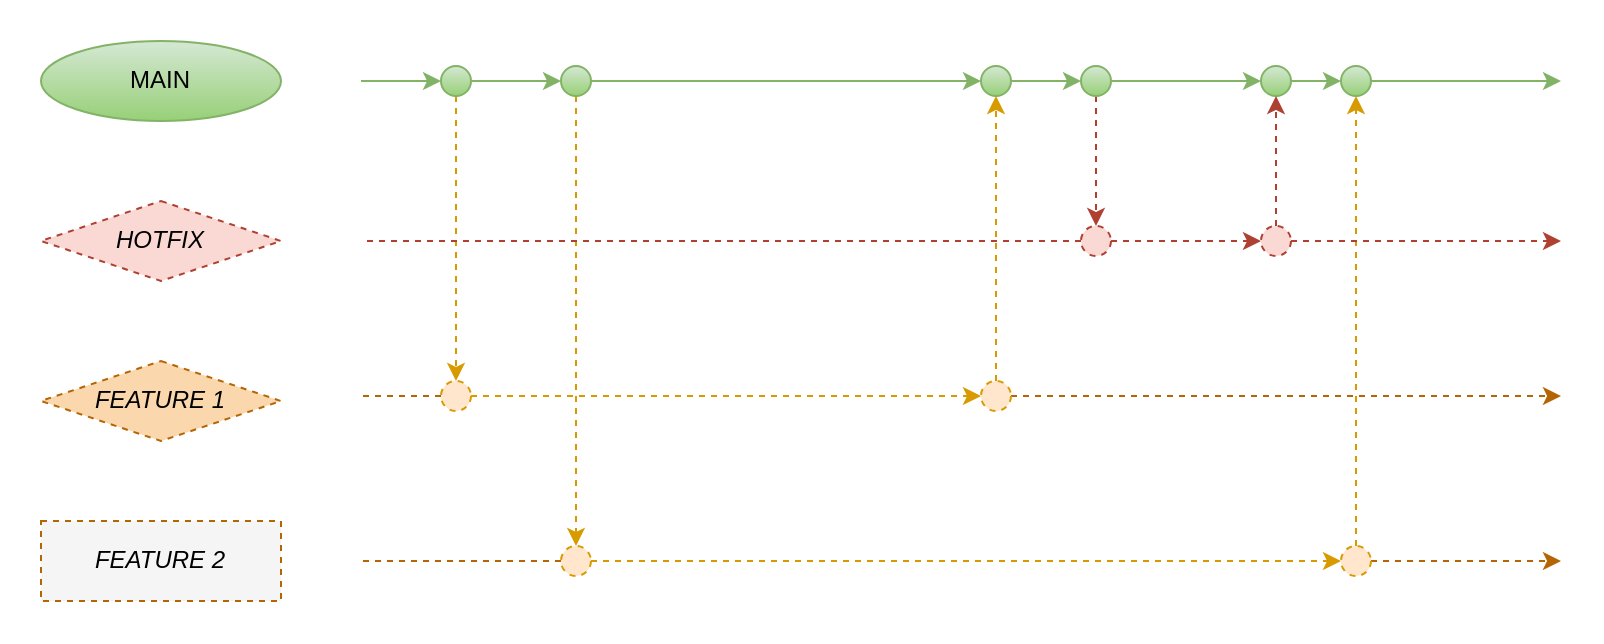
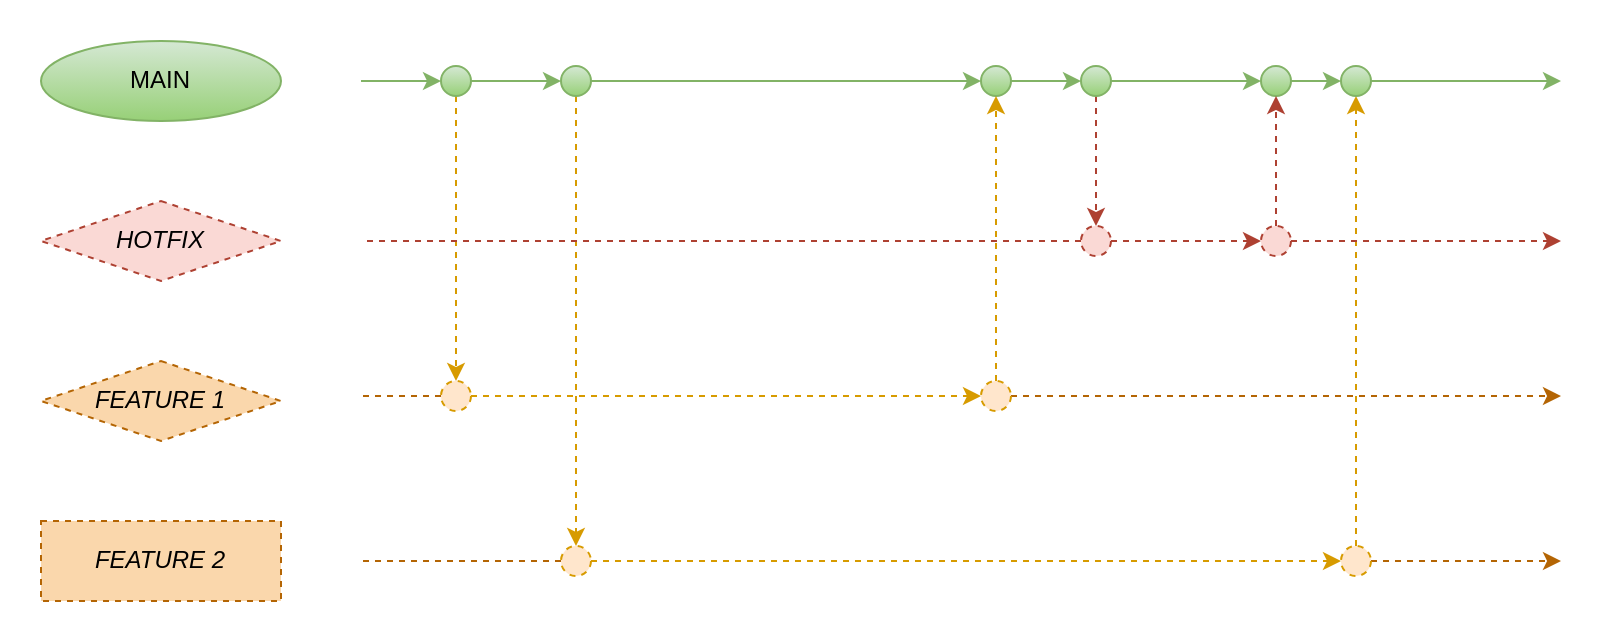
node "FEATURE 2": fillcolor #f5f5f5 -> #fad7ac
